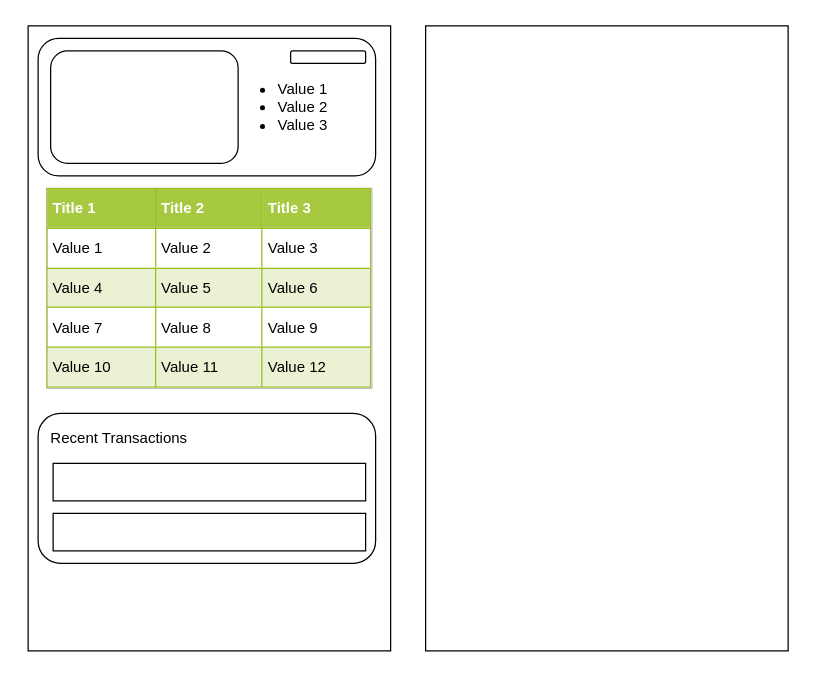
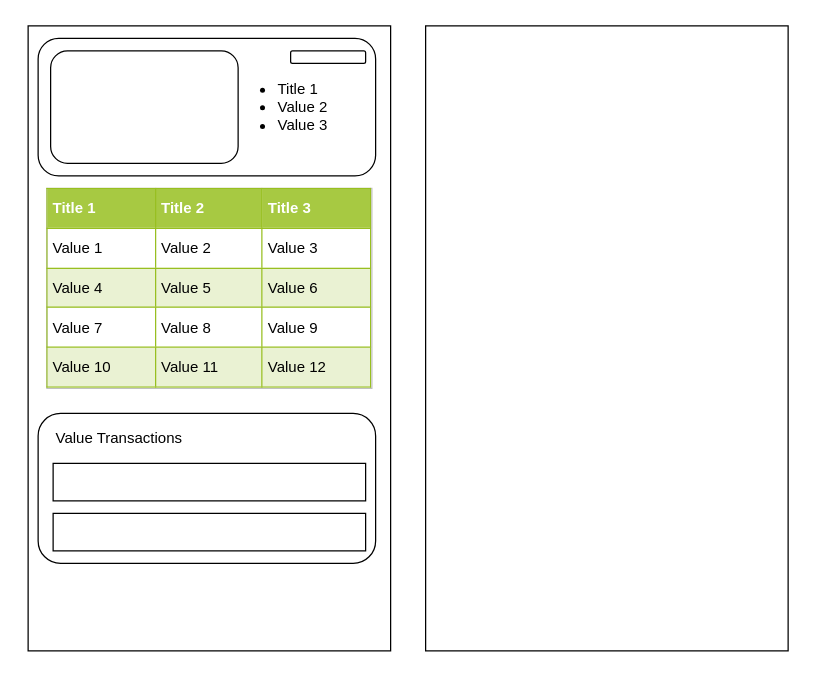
node "Value 1 Value 2 Value 3": label "Value 1 Value 2 Value 3" -> "Title 1 Value 2 Value 3"
node "Recent Transactions": label "Recent Transactions" -> "Value Transactions"
